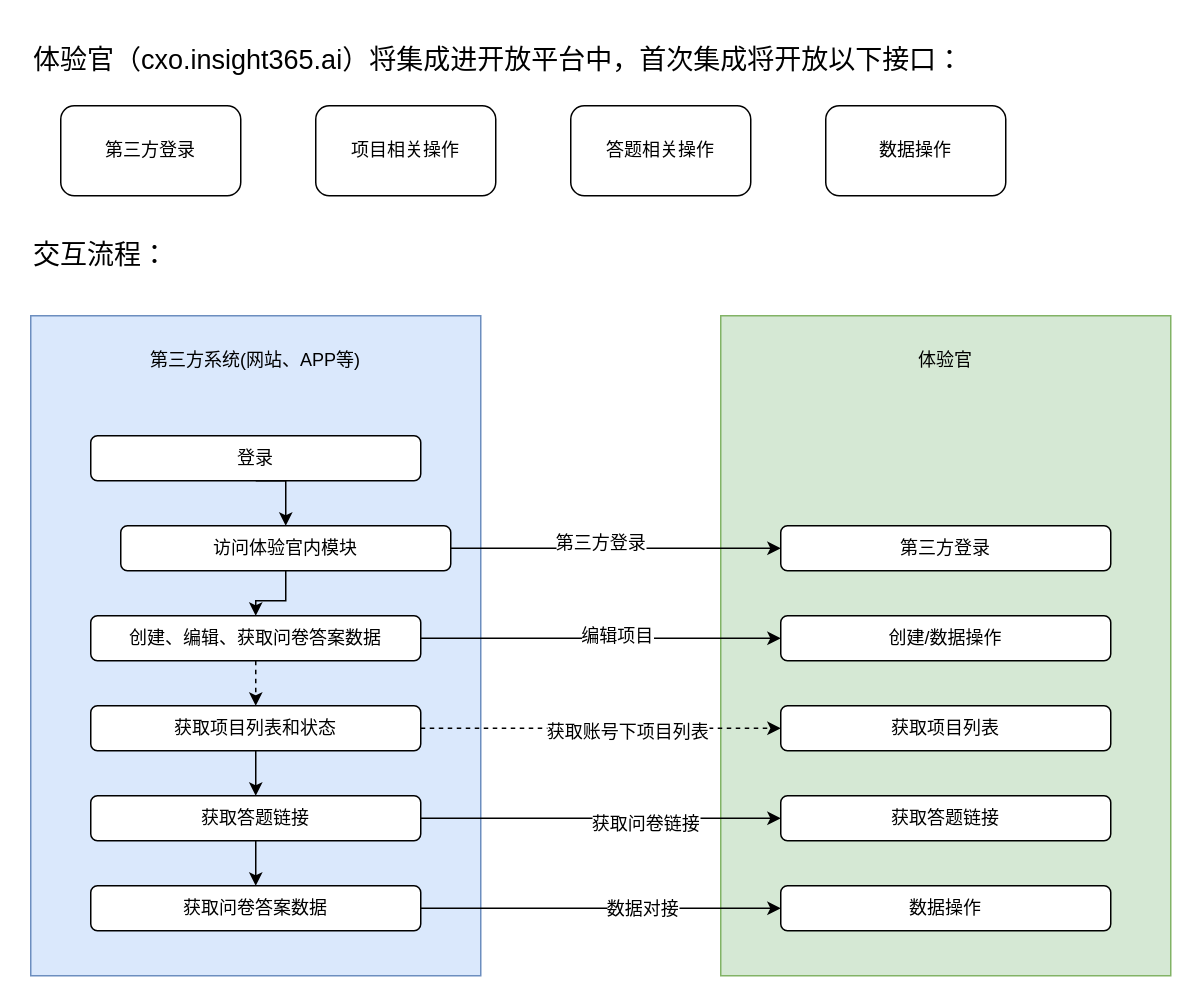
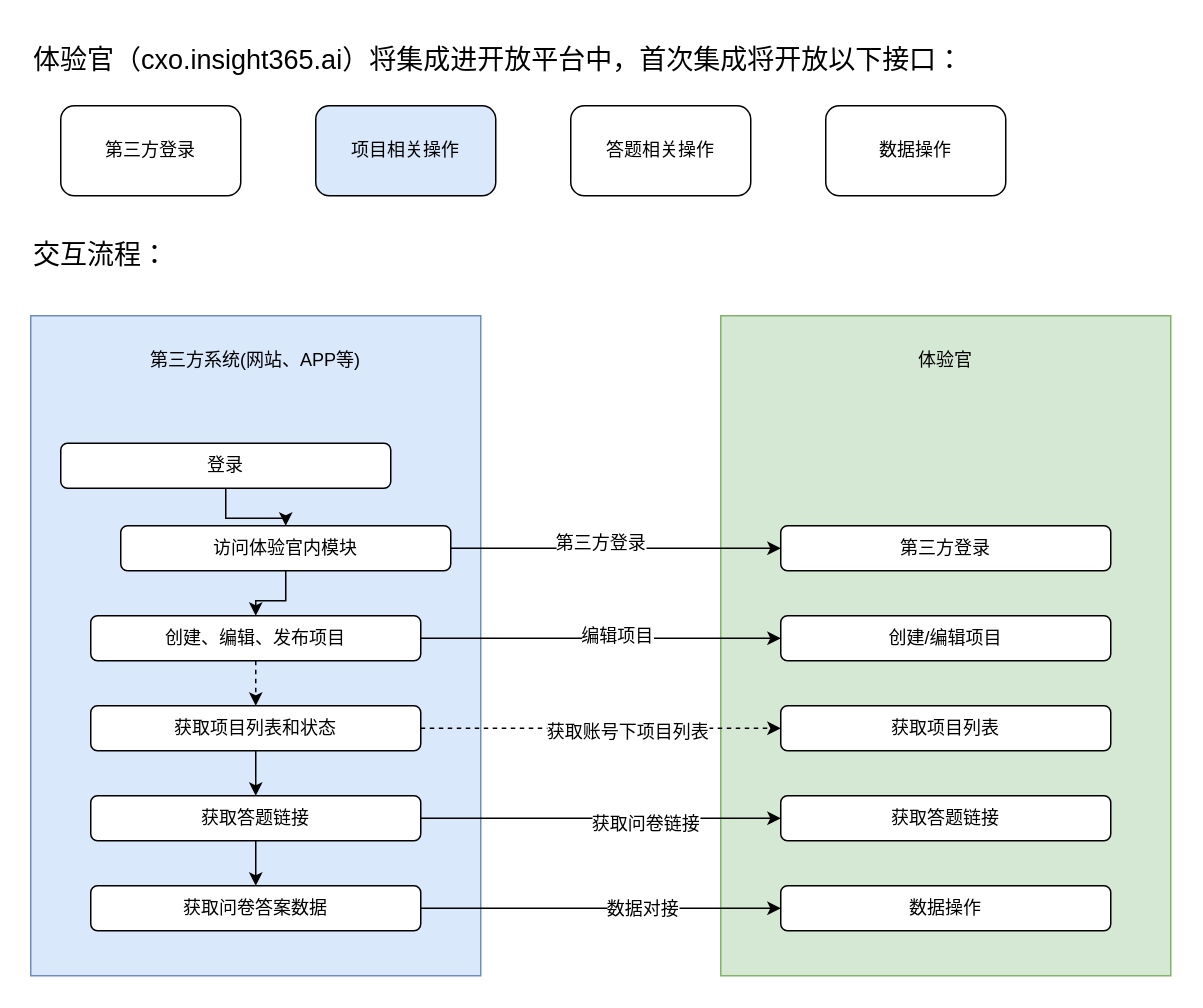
node "项目相关操作": fillcolor #ffffff -> #dae8fc
node "登录": moved (256, 458) -> (226, 466)
node "创建、编辑、获取问卷答案数据": label "创建、编辑、获取问卷答案数据" -> "创建、编辑、发布项目"
node "创建/数据操作": label "创建/数据操作" -> "创建/编辑项目"
